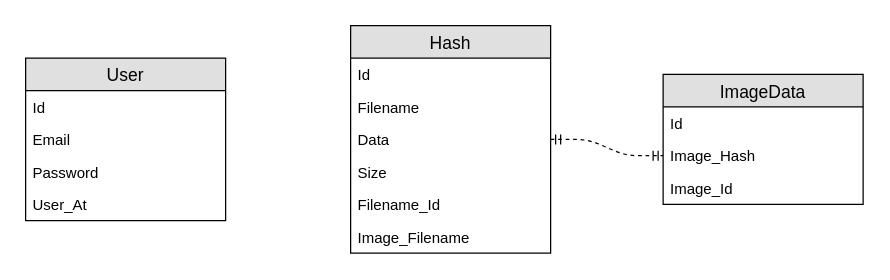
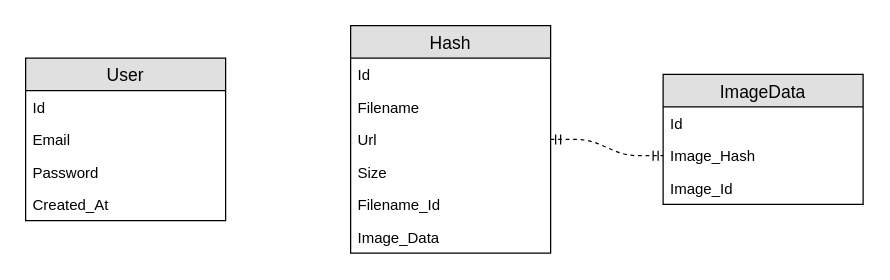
node "Data": label "Data" -> "Url"
node "User_At": label "User_At" -> "Created_At"
node "Image_Filename": label "Image_Filename" -> "Image_Data"
